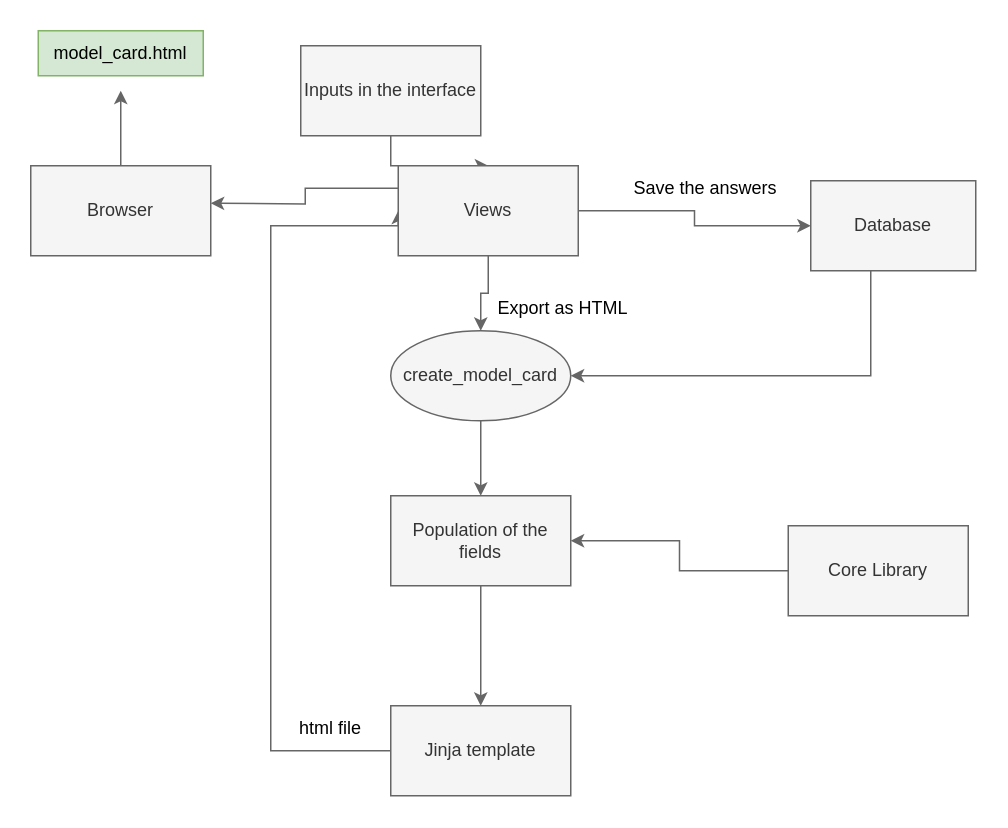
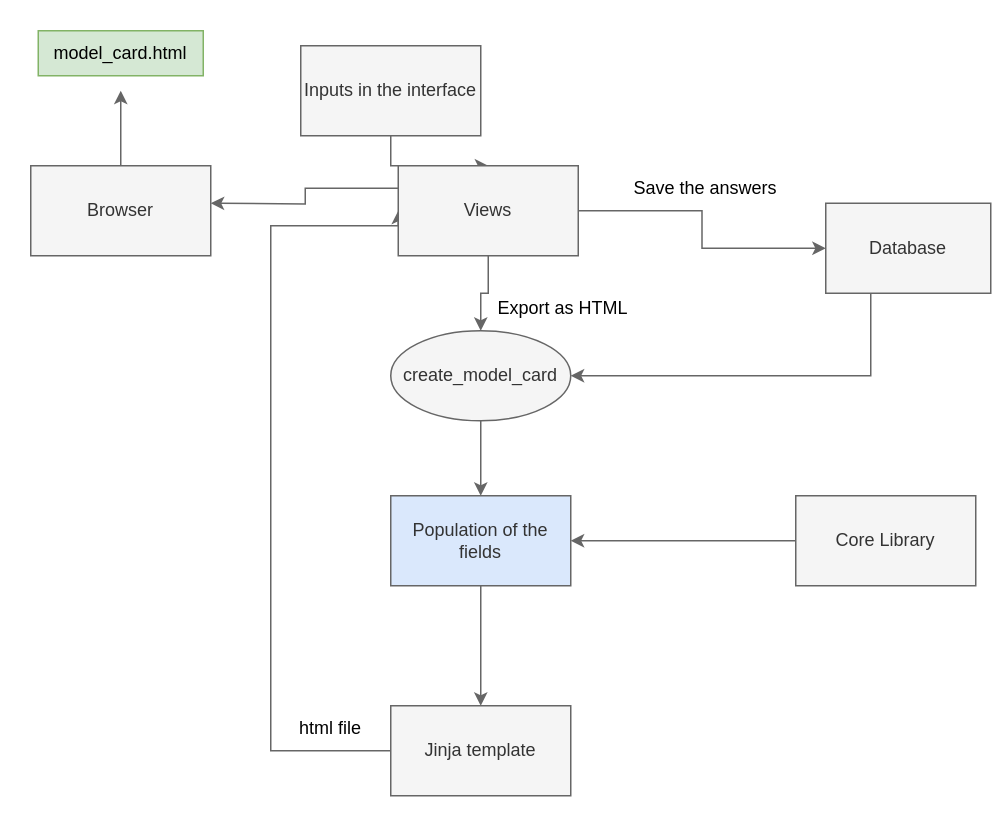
node "Database": moved (893, 226) -> (908, 248)
node "Population of the fields": fillcolor #f5f5f5 -> #dae8fc
node "Core Library": moved (878, 571) -> (886, 541)
